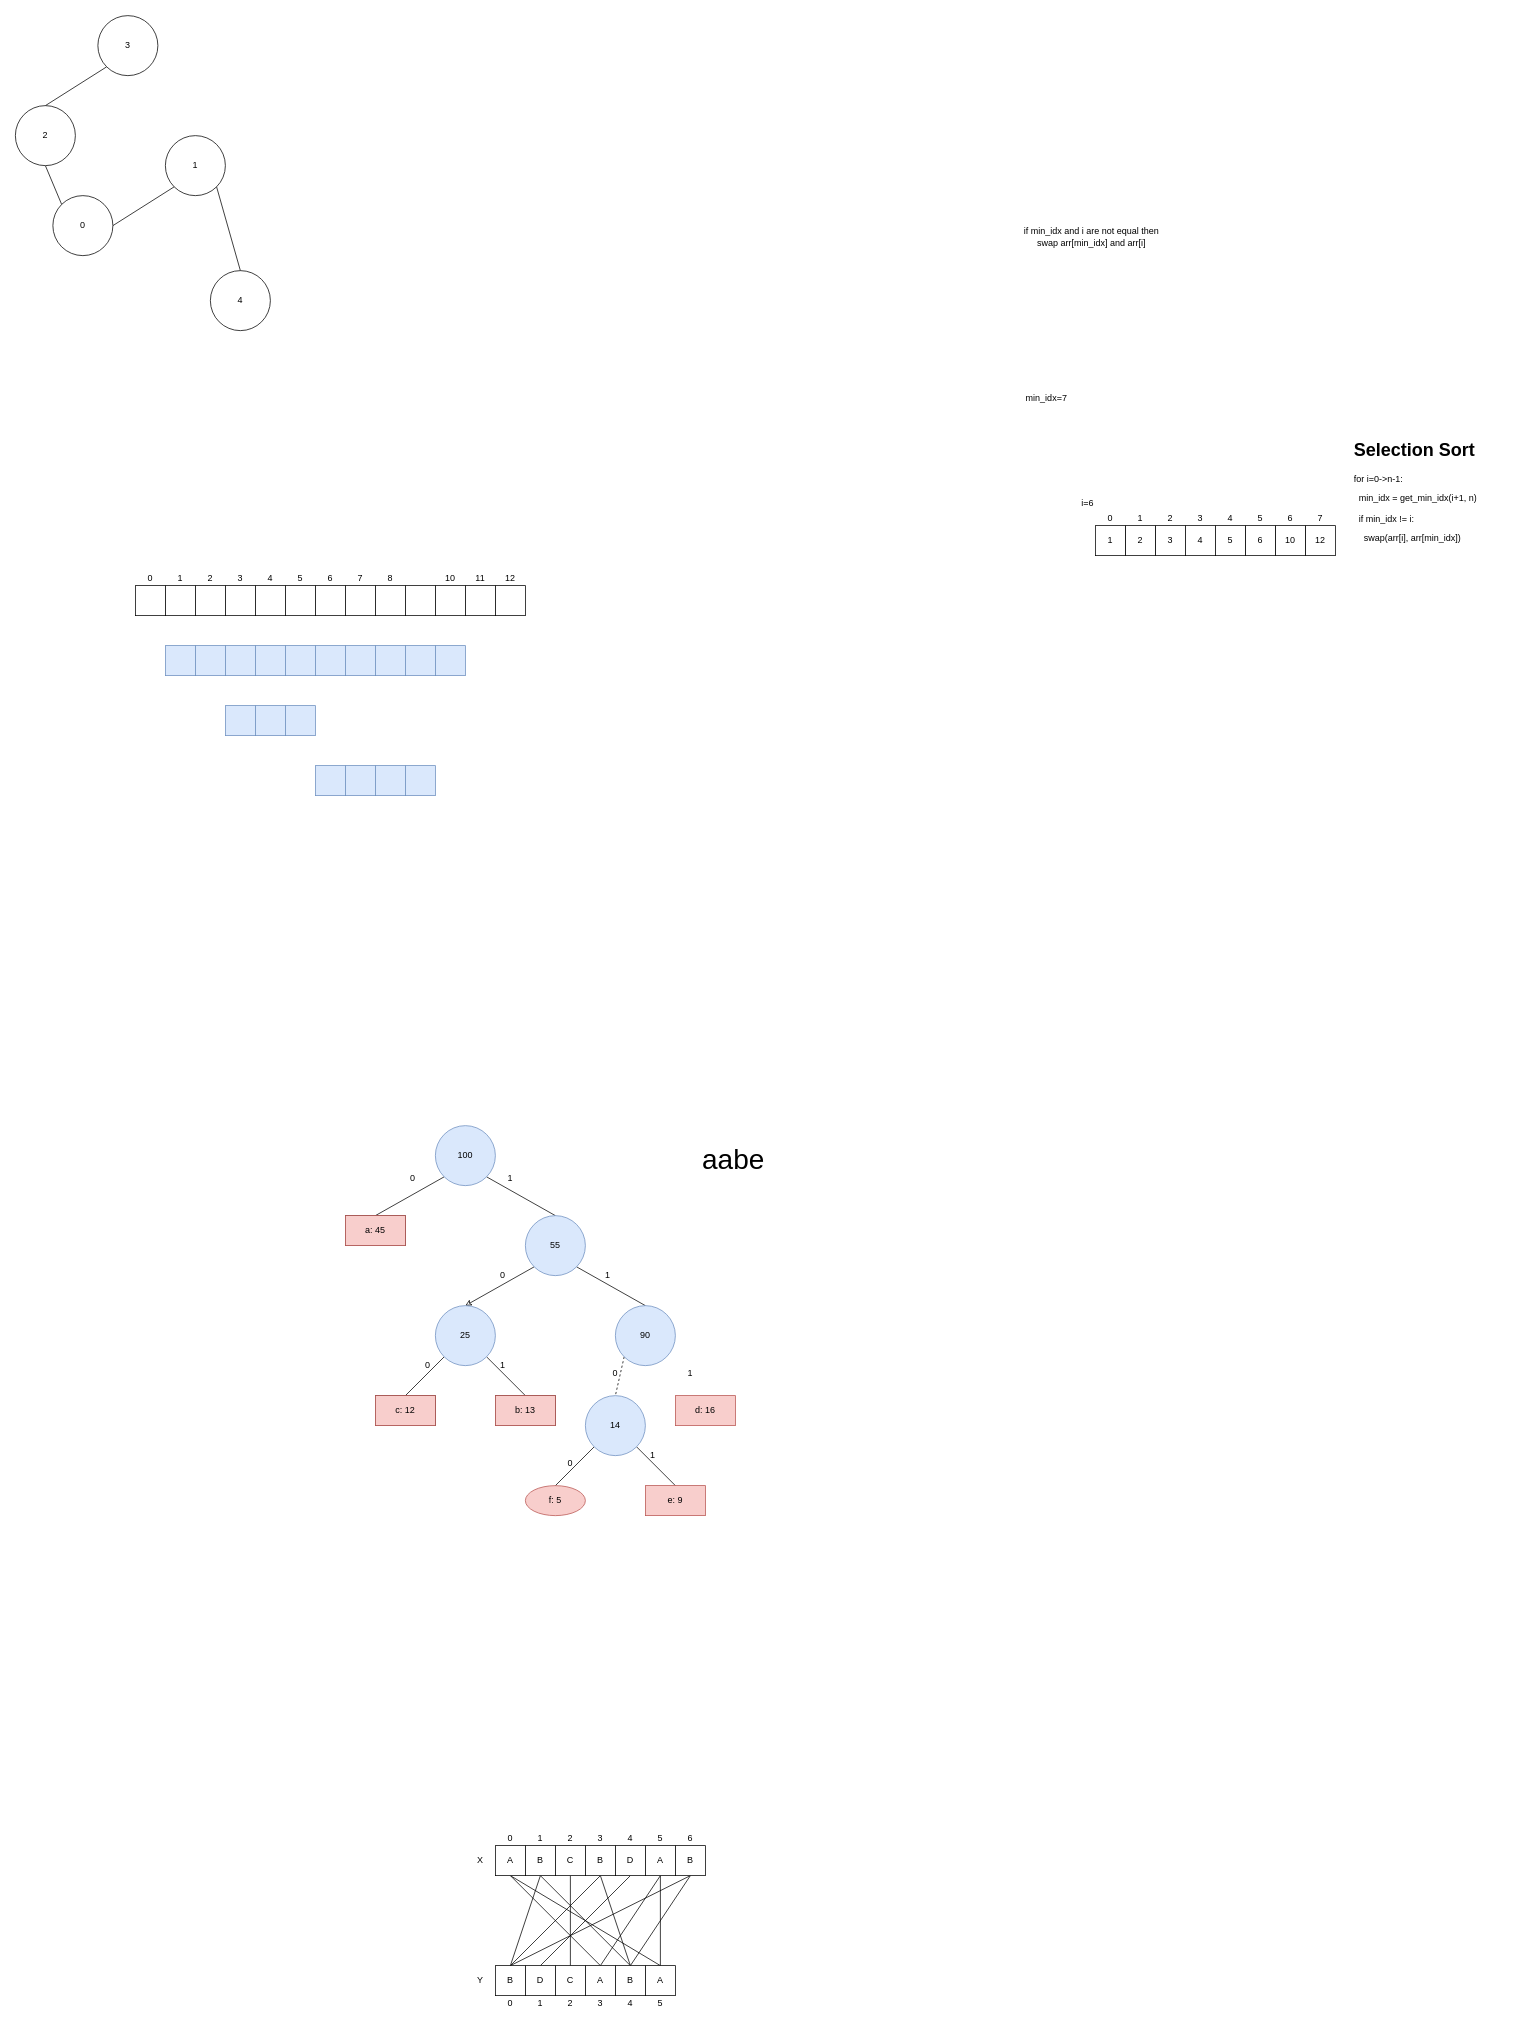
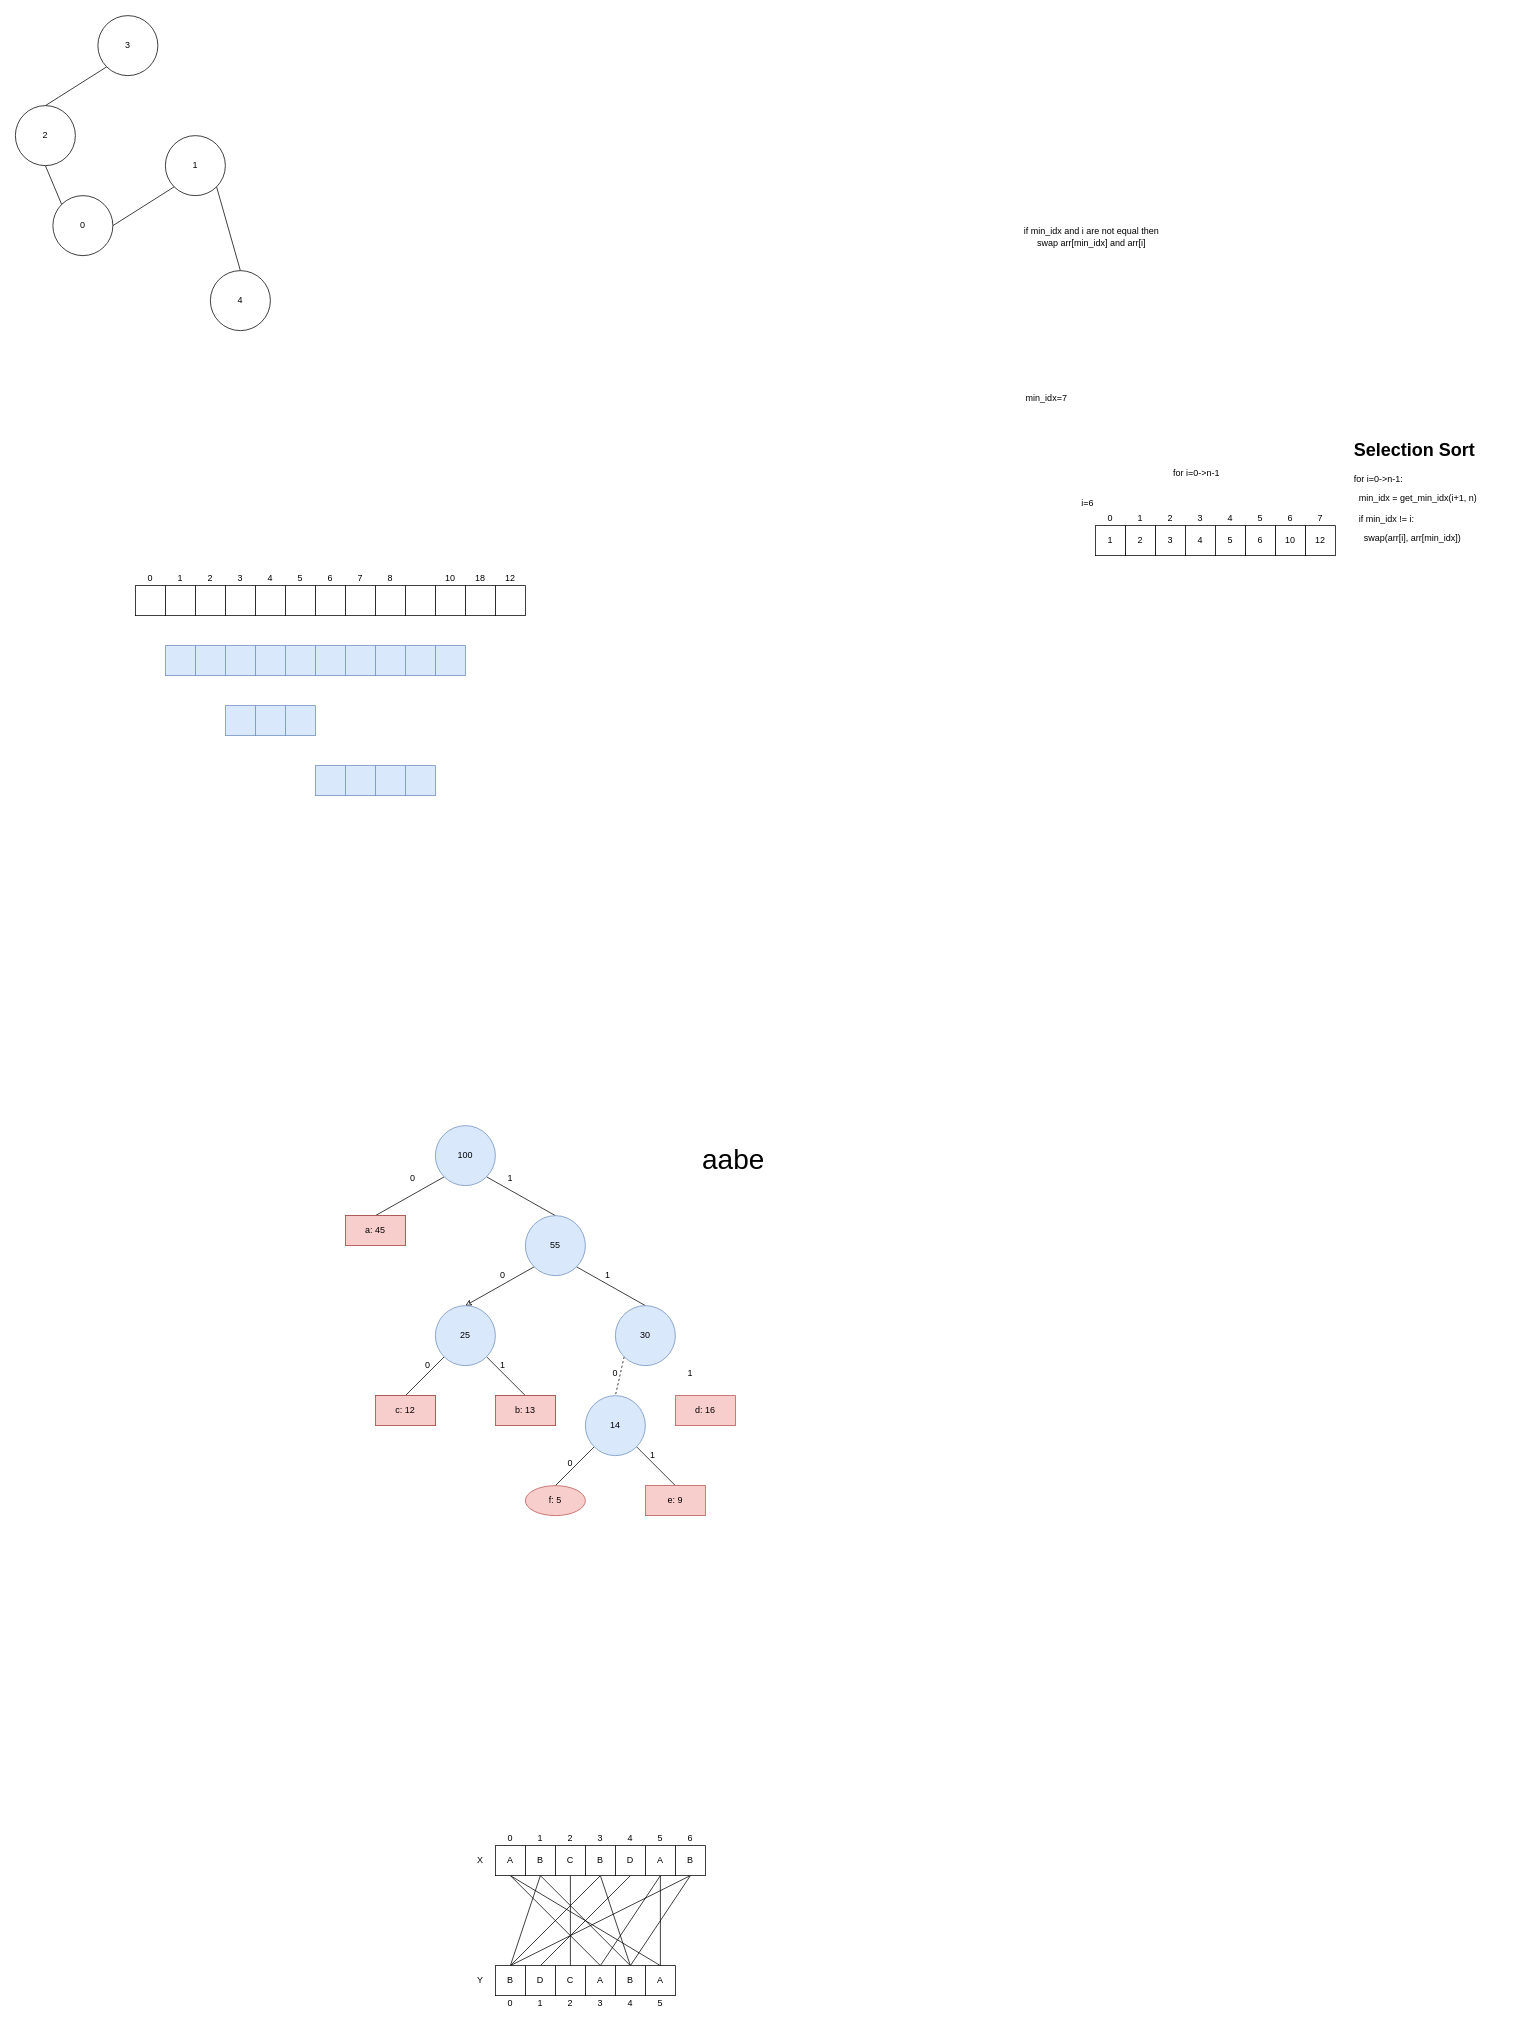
node "for i=0->n-1": added
node "11": label "11" -> "18"
node "90": label "90" -> "30"
